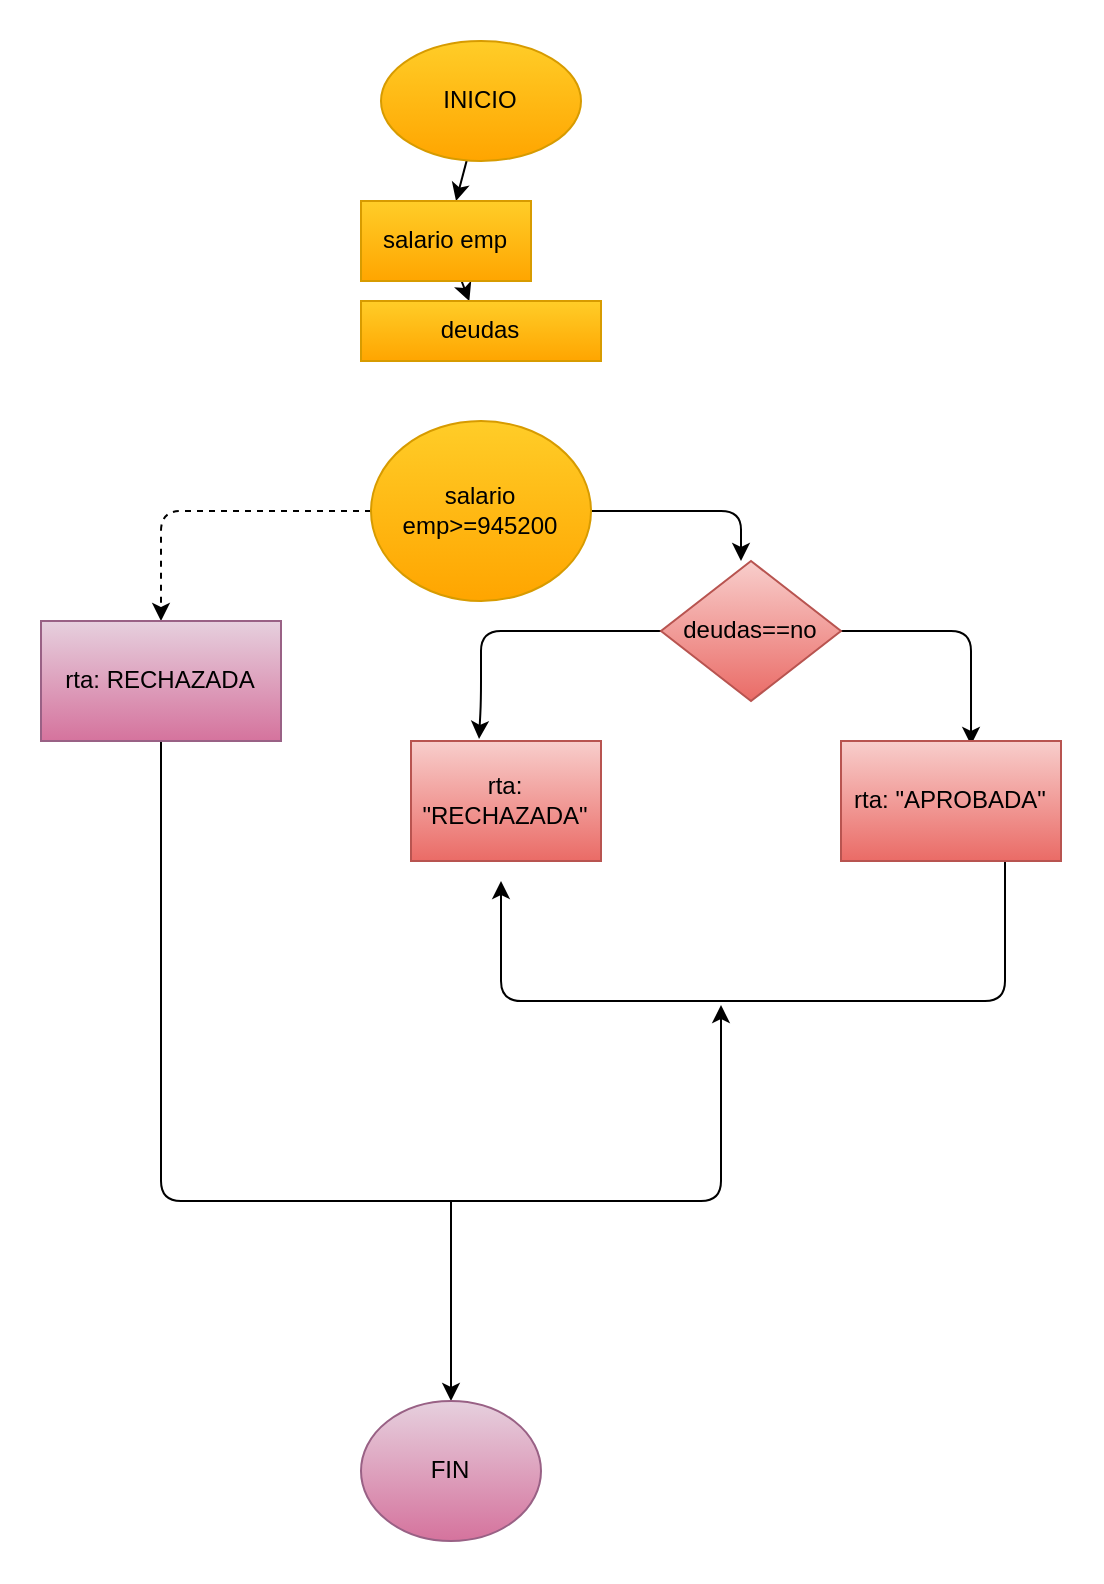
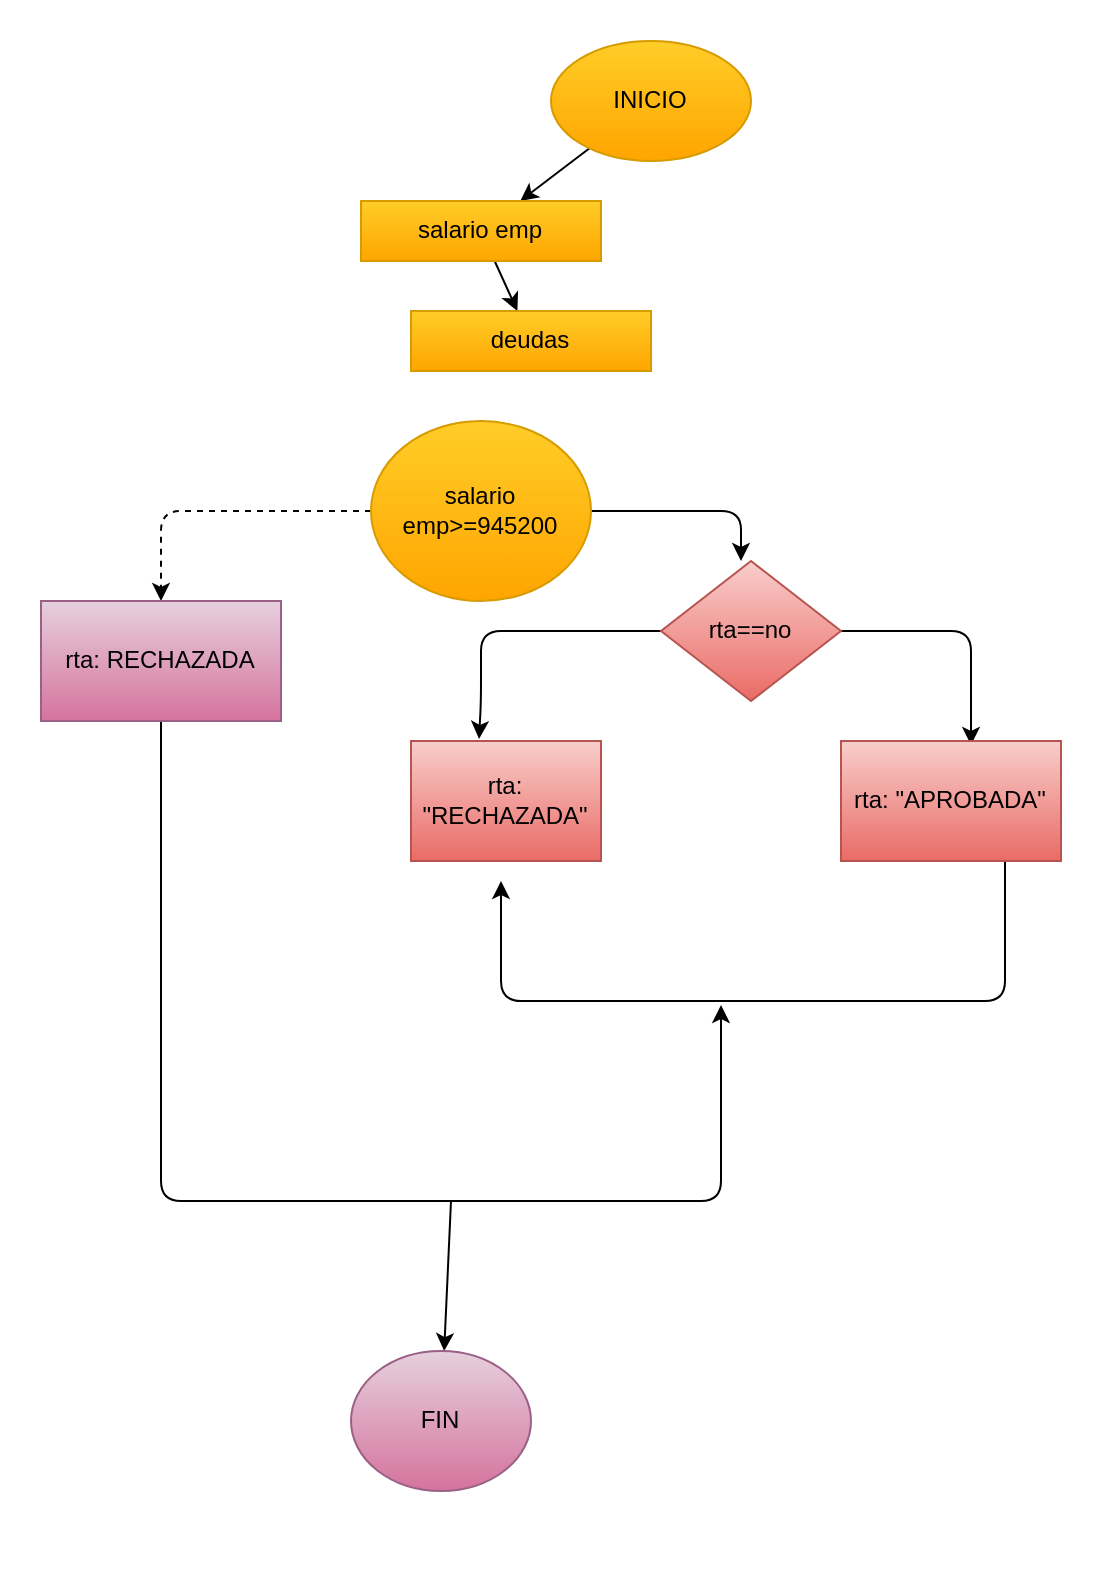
node "INICIO": moved (481, 101) -> (651, 101)
node "salario emp": size 170x80 -> 240x60
node "deudas": moved (481, 331) -> (531, 341)
node "deudas==no": label "deudas==no" -> "rta==no"
node "rta: RECHAZADA": moved (161, 681) -> (161, 661)
node "FIN": moved (451, 1471) -> (441, 1421)
